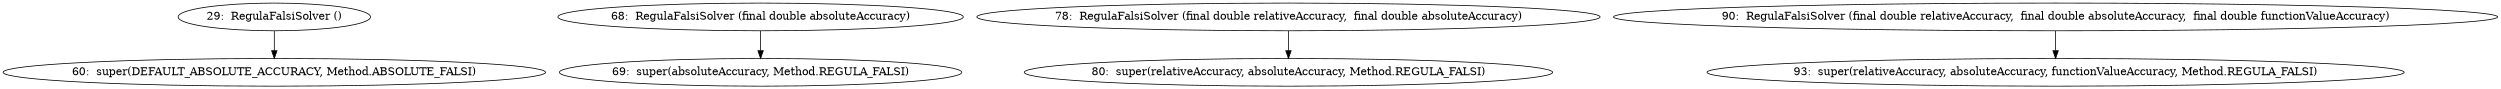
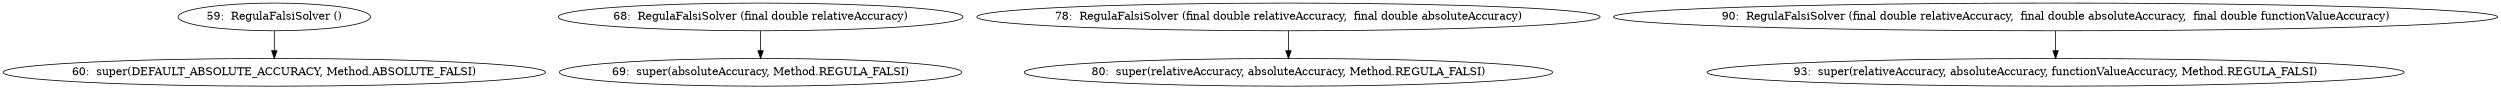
node "29:  RegulaFalsiSolver ()": label "29:  RegulaFalsiSolver ()" -> "59:  RegulaFalsiSolver ()"
node "68:  RegulaFalsiSolver (final double absoluteAccuracy)": label "68:  RegulaFalsiSolver (final double absoluteAccuracy)" -> "68:  RegulaFalsiSolver (final double relativeAccuracy)"
